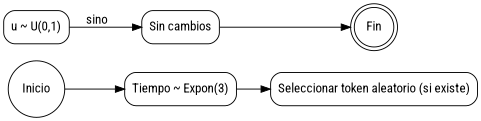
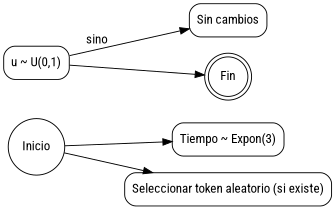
edge "Sin cambios" -> "Fin": now "u ~ U(0,1)" -> "Fin"
edge "Tiempo ~ Expon(3)" -> "Seleccionar token aleatorio (si existe)": now "Inicio" -> "Seleccionar token aleatorio (si existe)"
